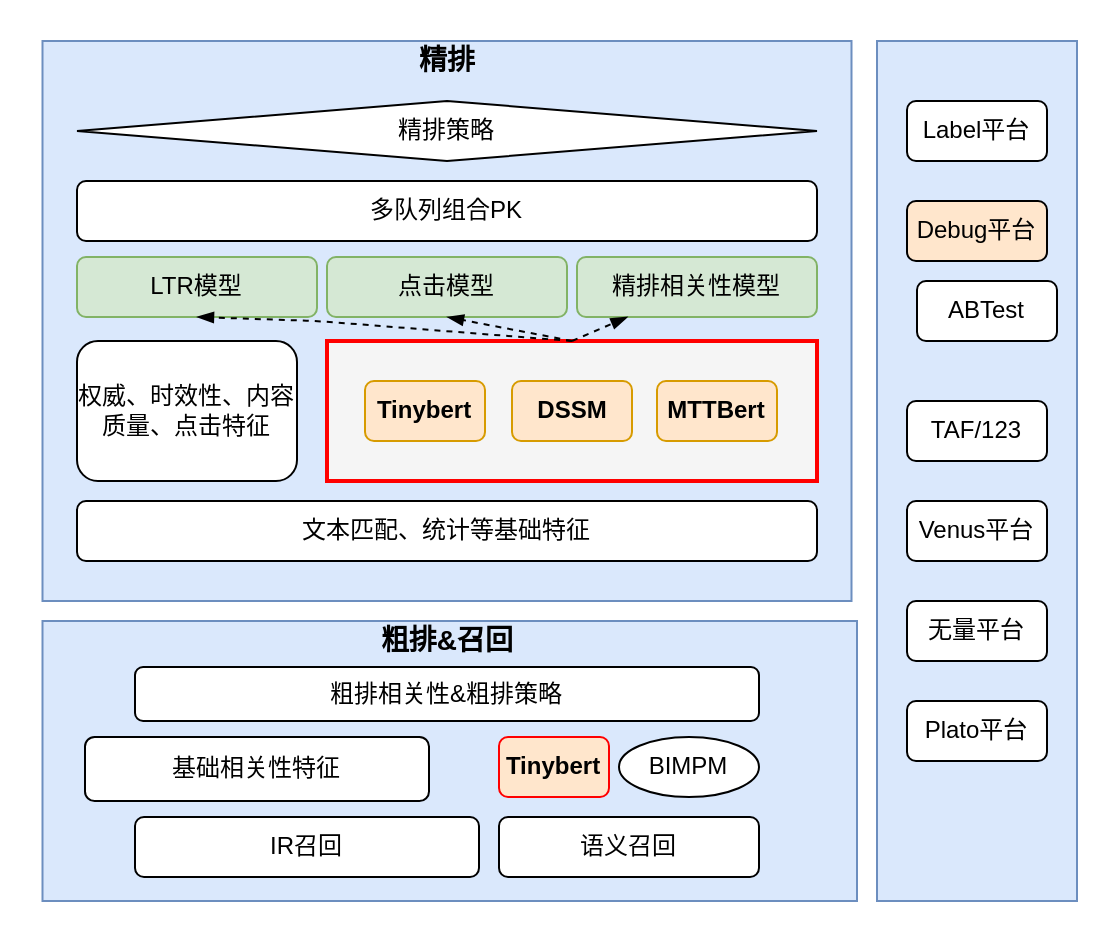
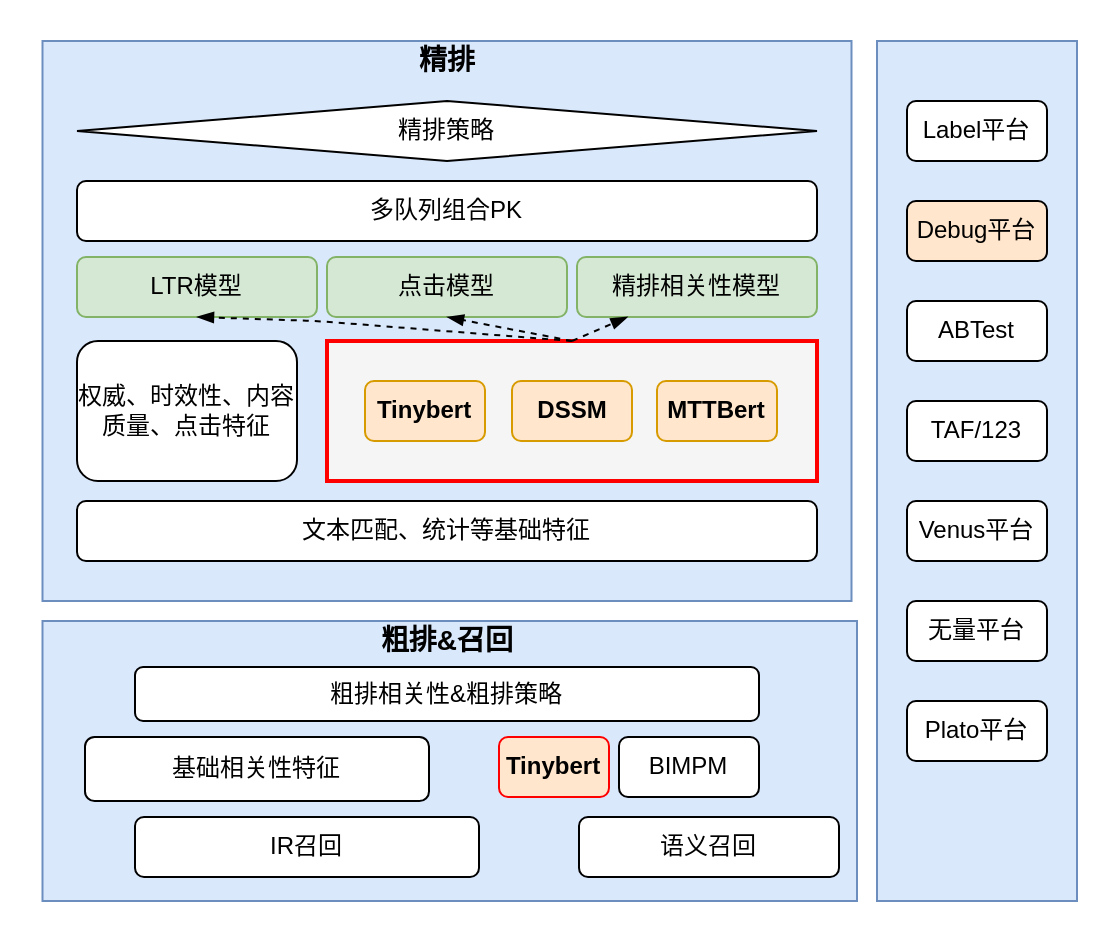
node "ABTest": moved (987, 311) -> (977, 331)
node "BIMPM": shape ellipse -> rounded rectangle
node "语义召回": moved (629, 847) -> (709, 847)
